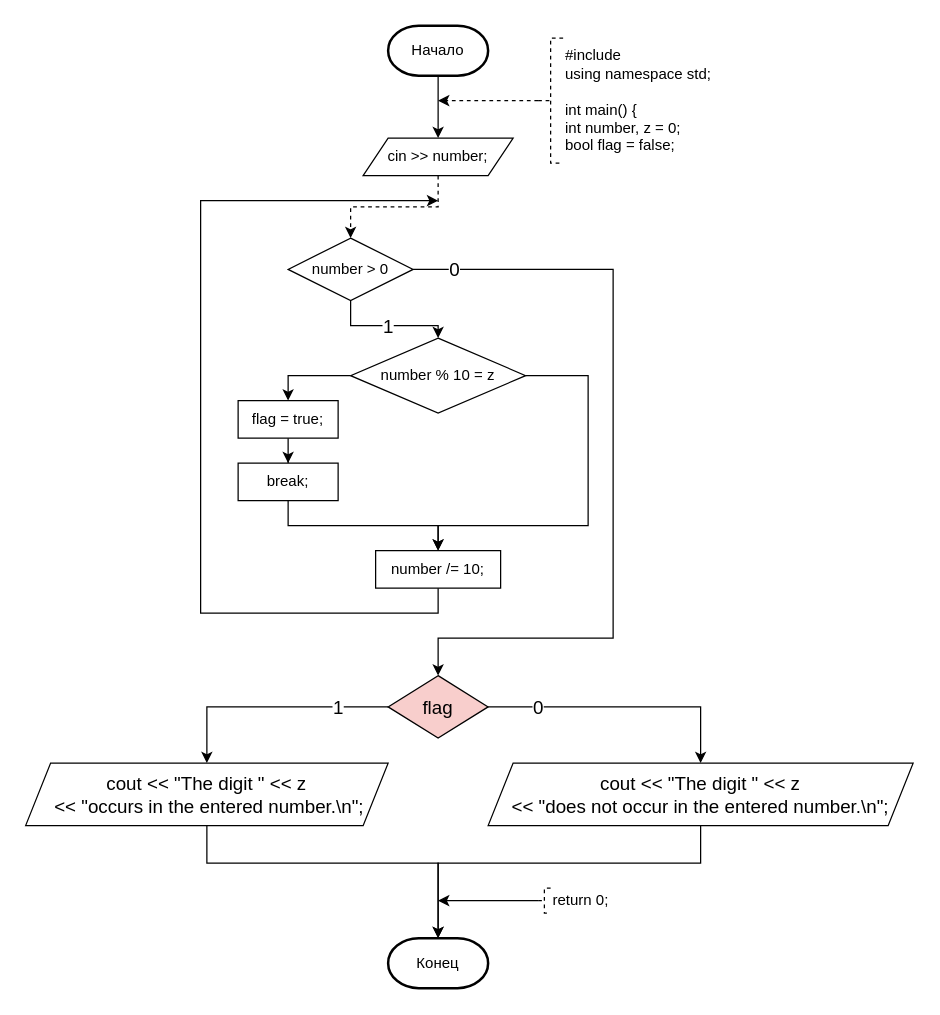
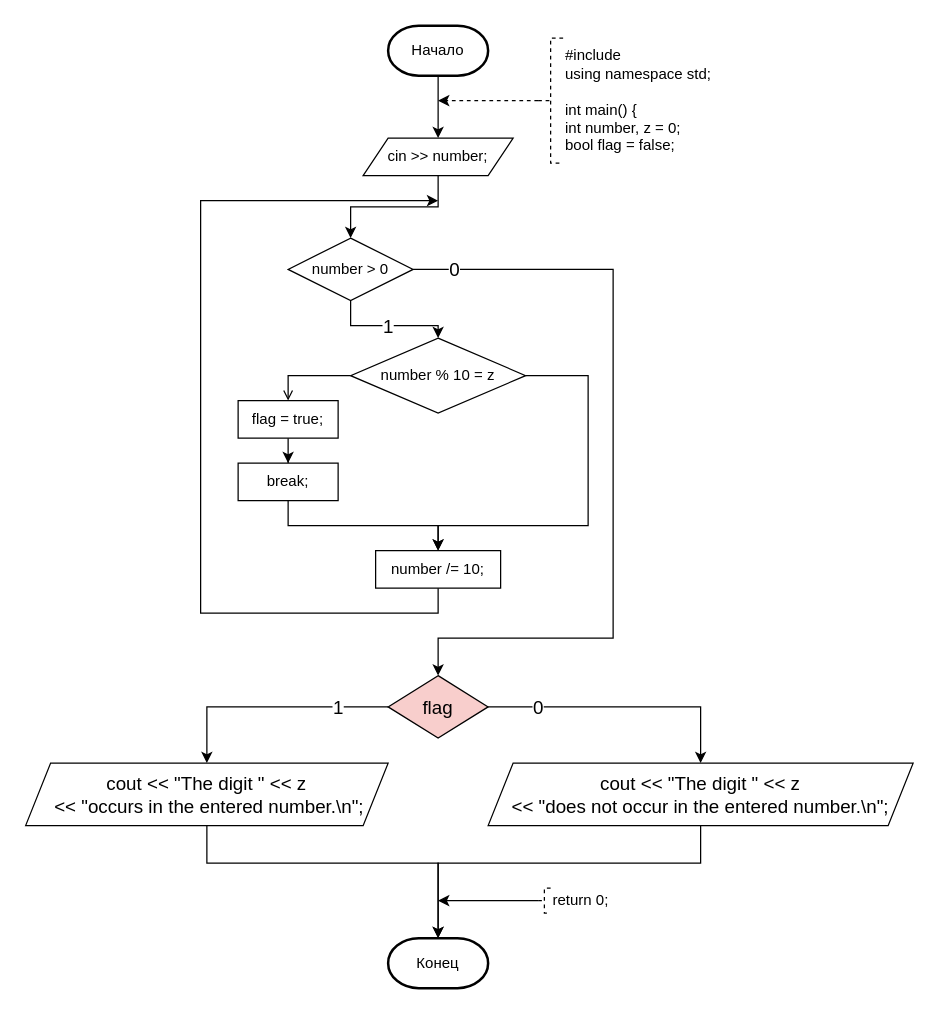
edge "cin >> number;" -> "number > 0": style dashed -> solid
edge "number % 10 = z" -> "flag = true;": arrowhead classic -> open
